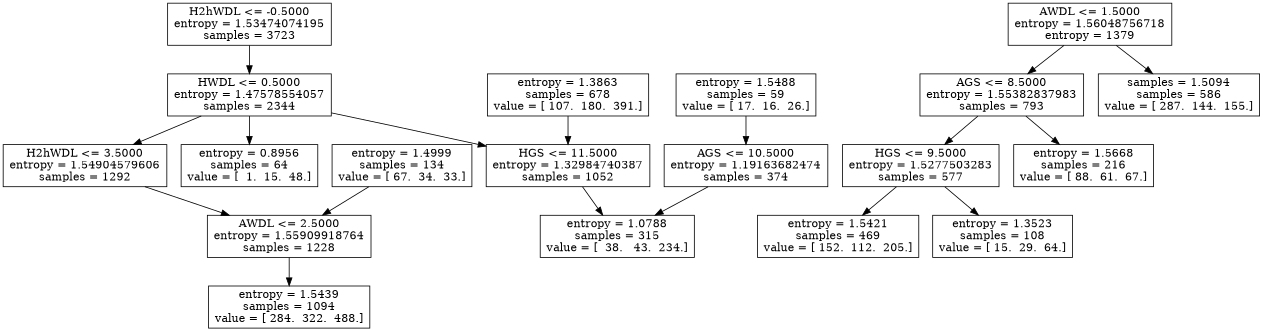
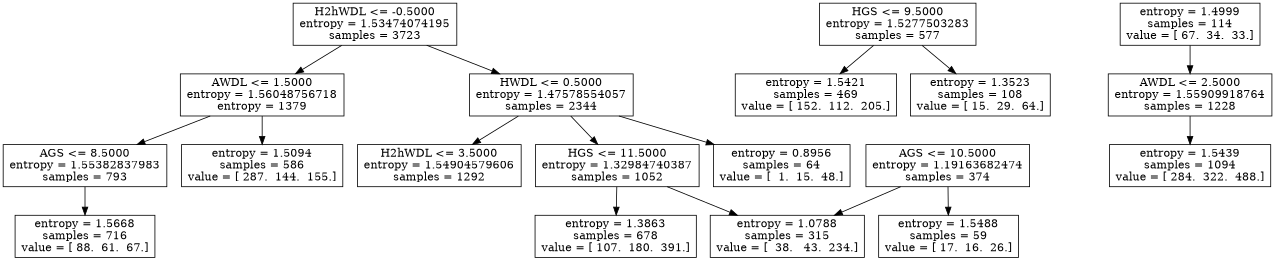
edge "H2hWDL <= -0.5000 entropy = 1.53474074195 samples = 3723" -> "AWDL <= 1.5000 entropy = 1.56048756718 entropy = 1379": added
node "samples = 1.5094 samples = 586 value = [ 287.  144.  155.]": label "samples = 1.5094 samples = 586 value = [ 287.  144.  155.]" -> "entropy = 1.5094 samples = 586 value = [ 287.  144.  155.]"
edge "entropy = 1.3863 samples = 678 value = [ 107.  180.  391.]" -> "HGS <= 11.5000 entropy = 1.32984740387 samples = 1052": reversed
edge "entropy = 1.5488 samples = 59 value = [ 17.  16.  26.]" -> "AGS <= 10.5000 entropy = 1.19163682474 samples = 374": reversed
edge "AGS <= 8.5000 entropy = 1.55382837983 samples = 793" -> "HGS <= 9.5000 entropy = 1.5277503283 samples = 577": removed
node "entropy = 1.4999 samples = 134 value = [ 67.  34.  33.]": label "entropy = 1.4999 samples = 134 value = [ 67.  34.  33.]" -> "entropy = 1.4999 samples = 114 value = [ 67.  34.  33.]"
node "entropy = 1.5668 samples = 216 value = [ 88.  61.  67.]": label "entropy = 1.5668 samples = 216 value = [ 88.  61.  67.]" -> "entropy = 1.5668 samples = 716 value = [ 88.  61.  67.]"
edge "H2hWDL <= 3.5000 entropy = 1.54904579606 samples = 1292" -> "AWDL <= 2.5000 entropy = 1.55909918764 samples = 1228": removed
